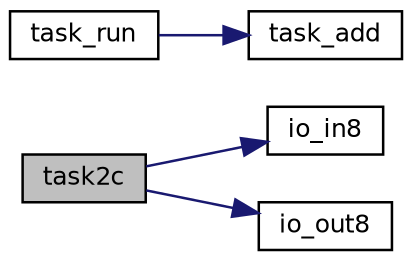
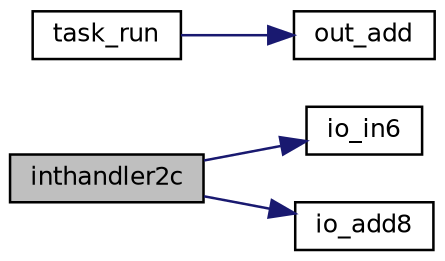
node "task_add": label "task_add" -> "out_add"
node "io_in8": label "io_in8" -> "io_in6"
node "task2c": label "task2c" -> "inthandler2c"
node "io_out8": label "io_out8" -> "io_add8"
